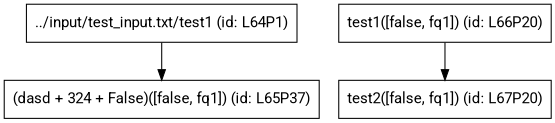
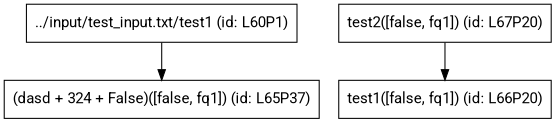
node "../input/test_input.txt/test1 (id: L64P1)": label "../input/test_input.txt/test1 (id: L64P1)" -> "../input/test_input.txt/test1 (id: L60P1)"
edge "test1([false, fq1]) (id: L66P20)" -> "test2([false, fq1]) (id: L67P20)": reversed
